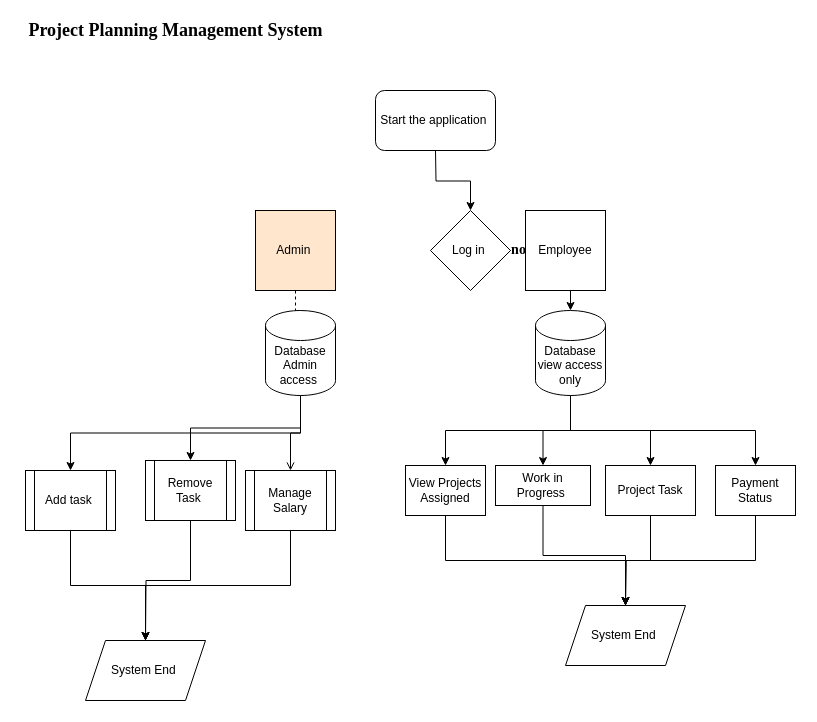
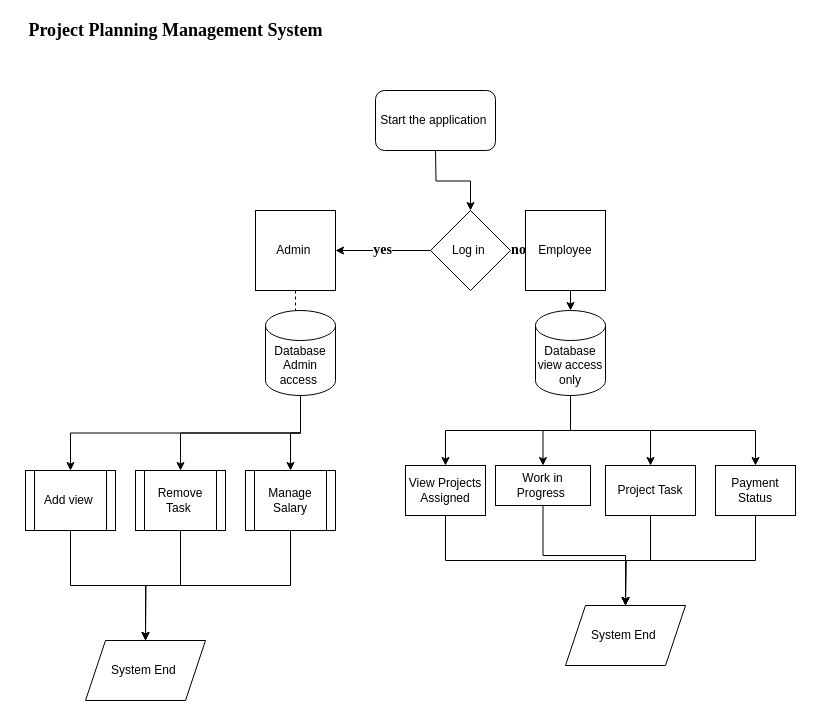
node "Admin": fillcolor #ffe6cc -> #ffffff
edge "Log in" -> "Admin": added, label "yes"
edge "Database Admin access" -> "Manage Salary": arrowhead open -> classic
node "Remove Task": moved (191, 491) -> (181, 501)
node "Add task": label "Add task" -> "Add view"
